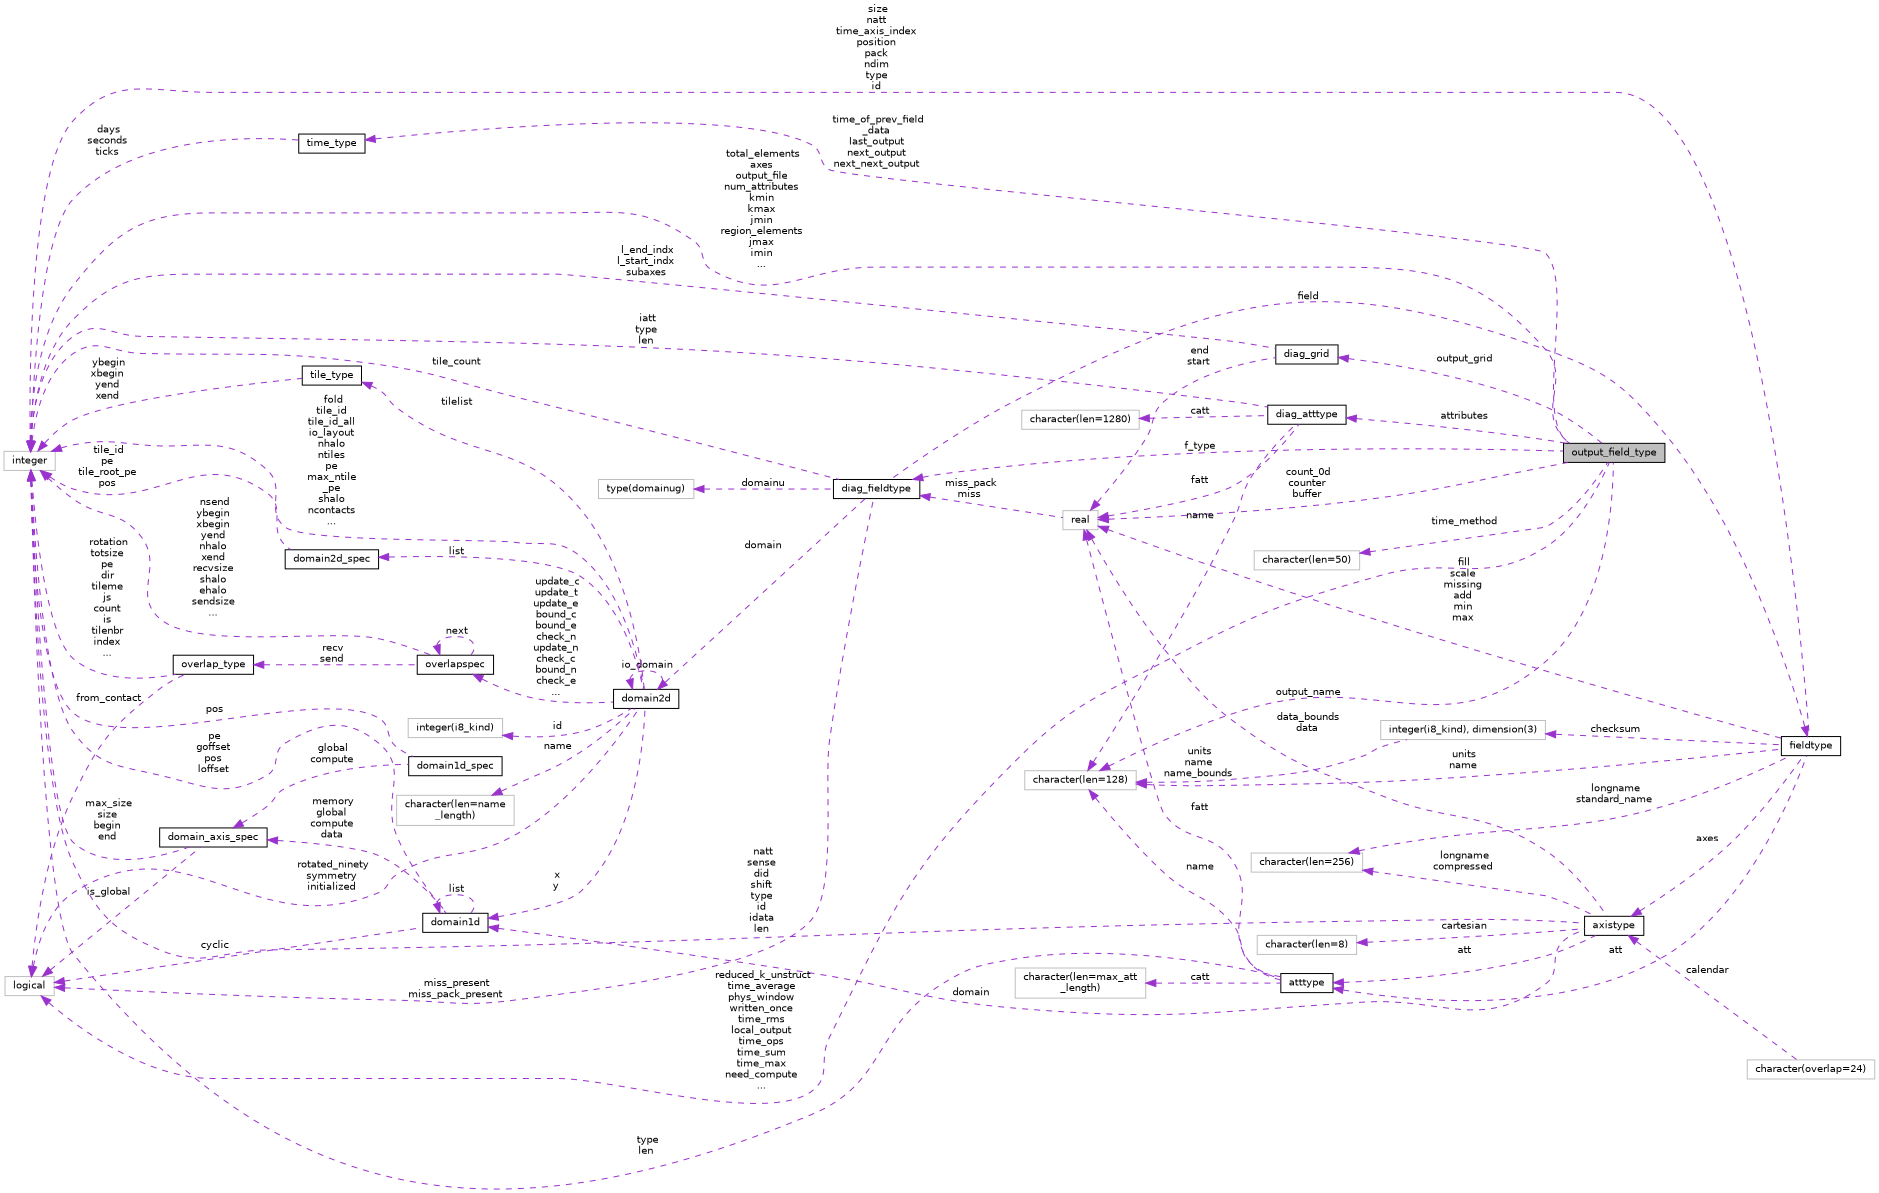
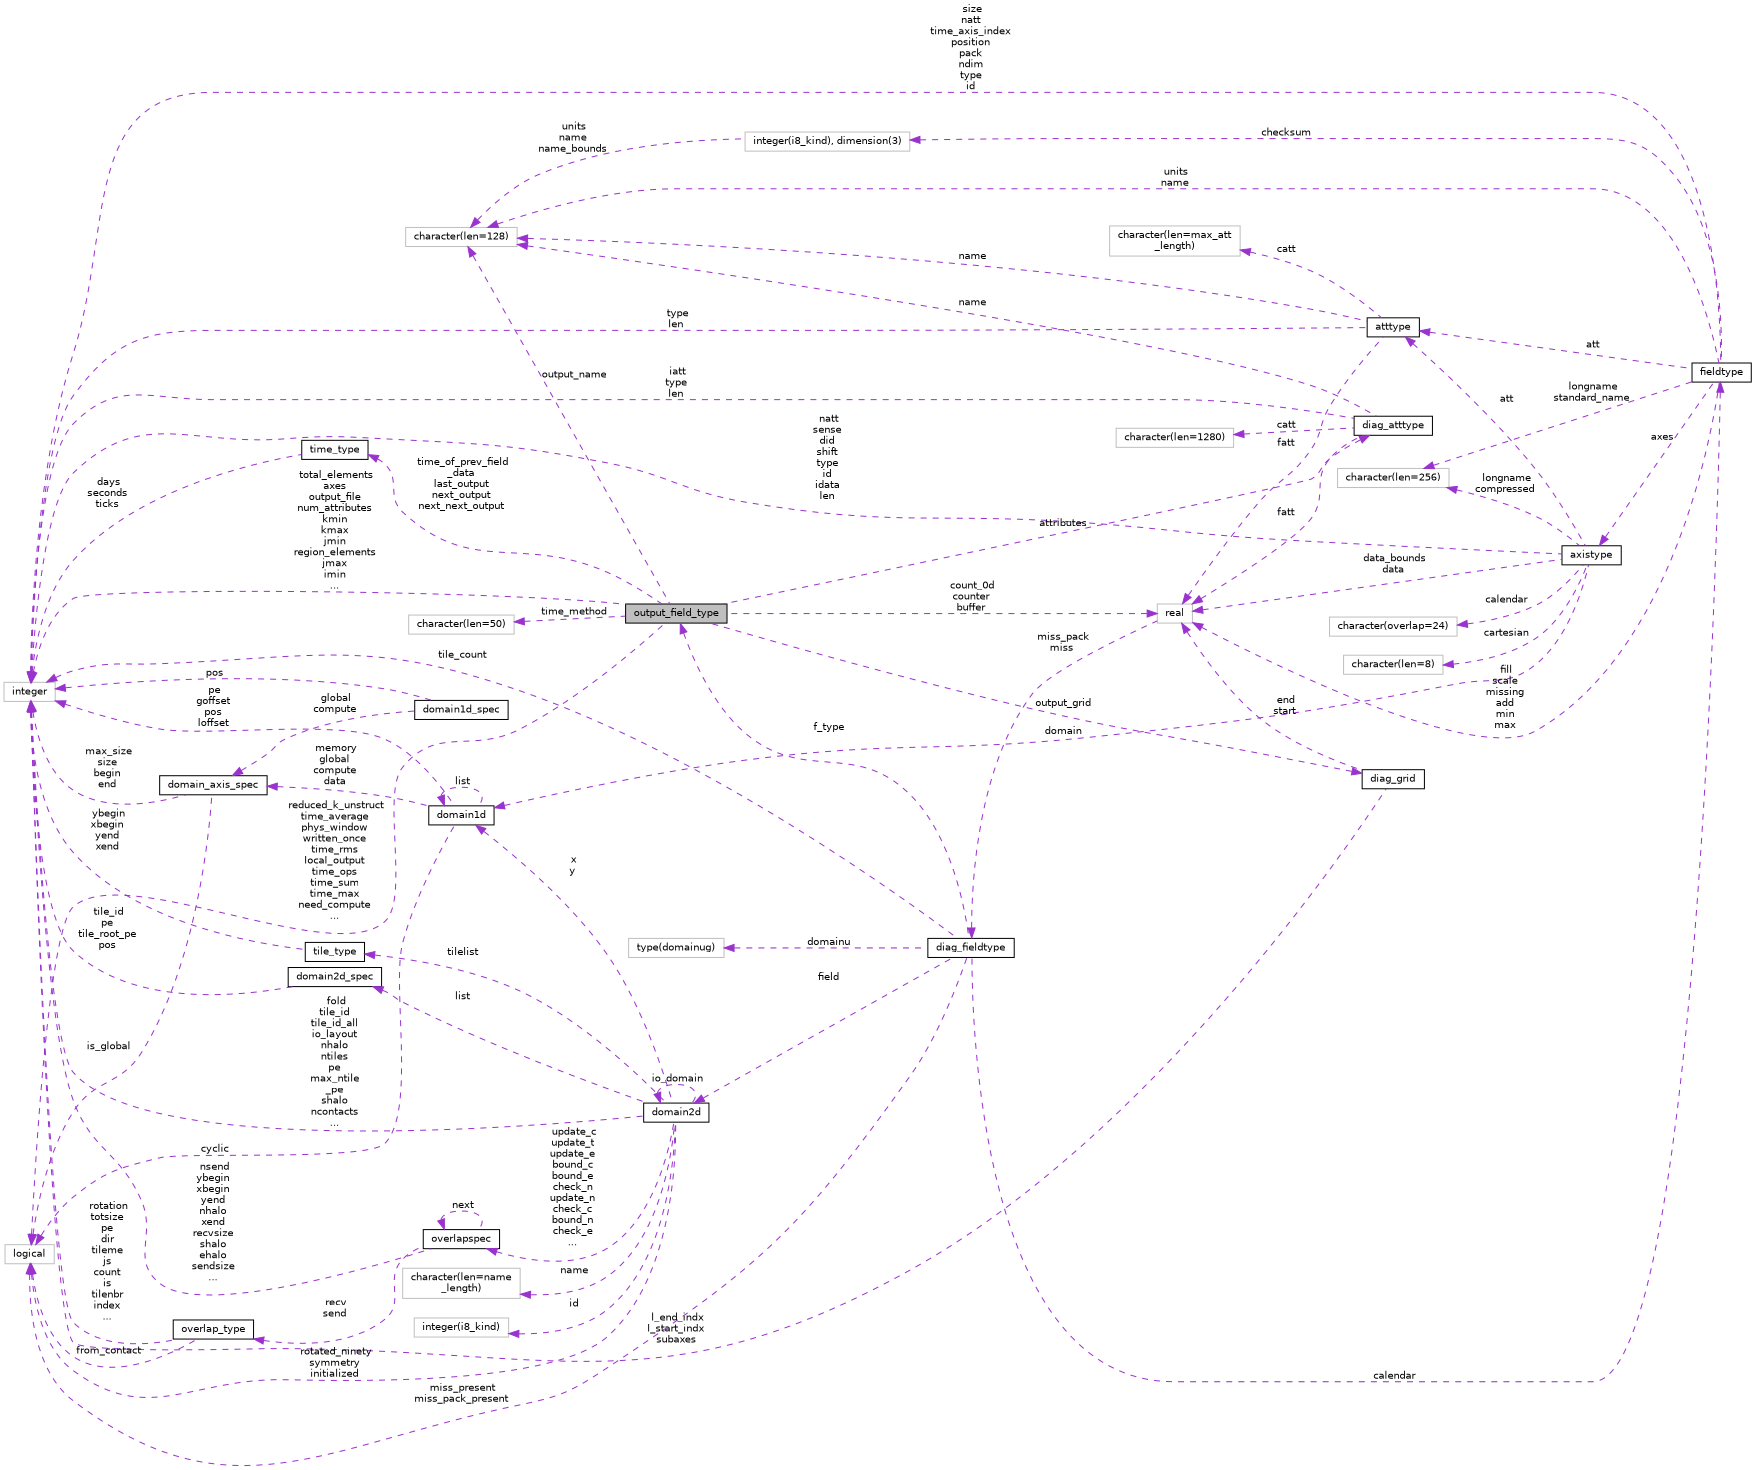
edge "diag_fieldtype" -> "fieldtype": label " field" -> " calendar"
edge "output_field_type" -> "diag_fieldtype": reversed
edge "diag_fieldtype" -> "domain2d": label " domain" -> " field"
edge "character(overlap=24)" -> "axistype": reversed
